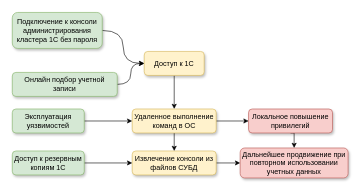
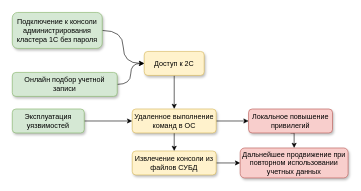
node "Доступ к 1С": label "Доступ к 1С" -> "Доступ к 2С"
node "Доступ к резервным копиям 1С": removed
edge "Доступ к резервным копиям 1С" -> "Извлечение консоли из файлов СУБД": removed
